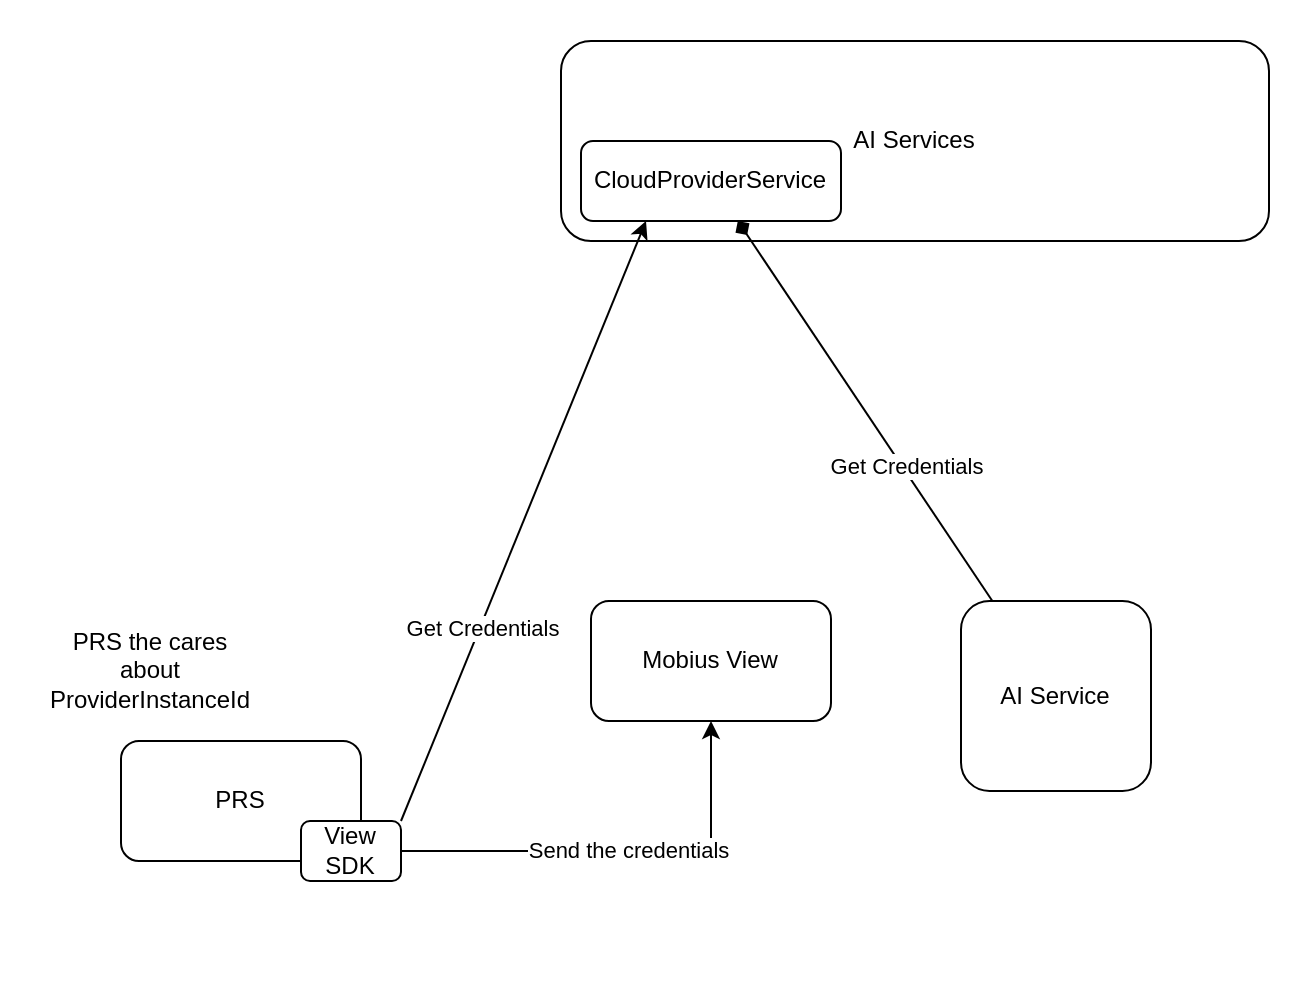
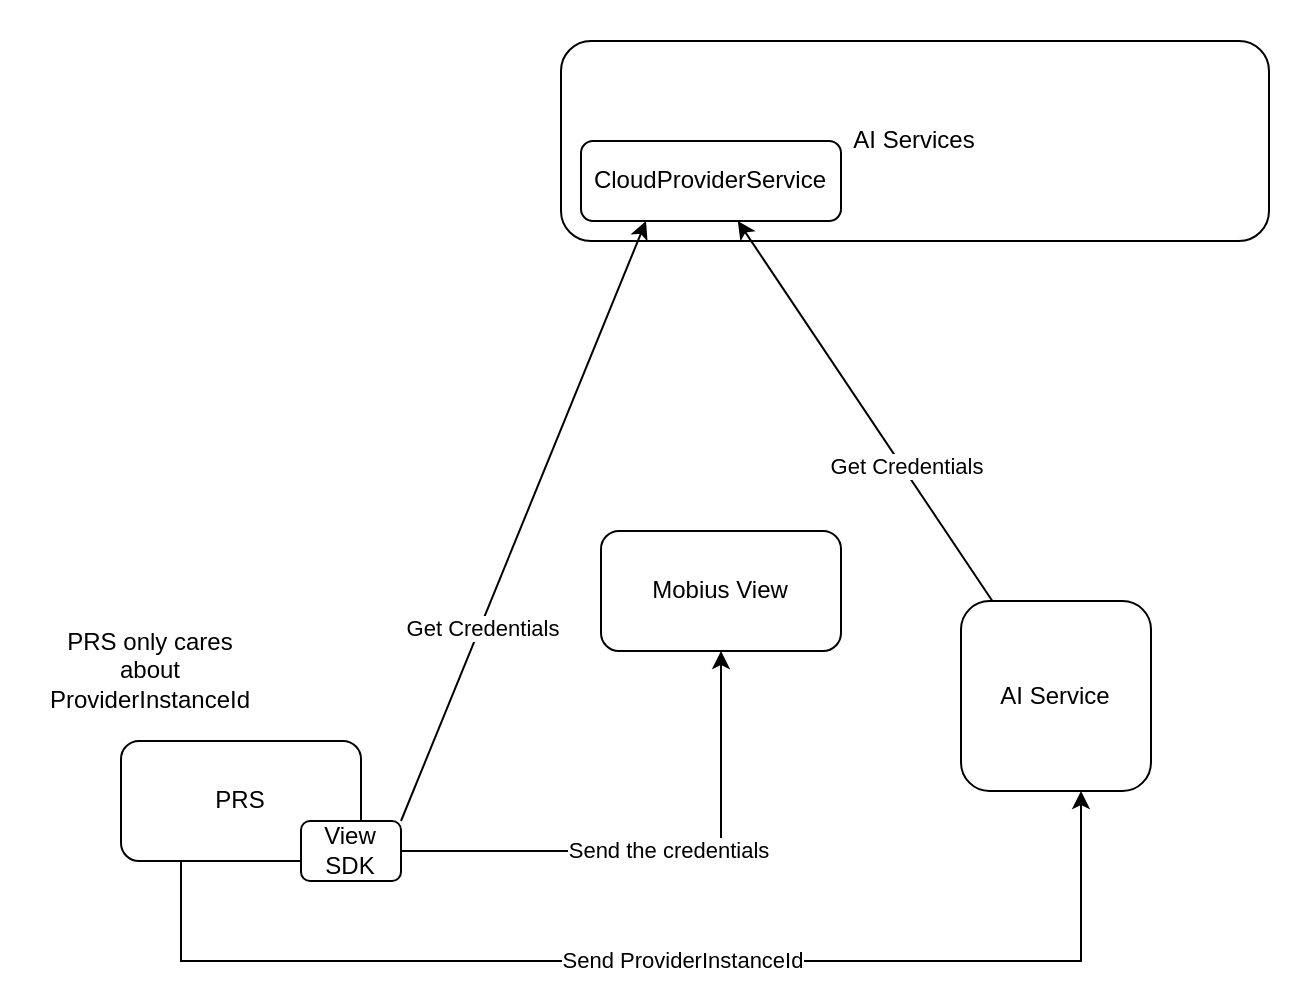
edge "AI Service" -> "CloudProviderService": arrowhead diamond -> classic
node "Mobius View": moved (711, 661) -> (721, 591)
node "PRS the cares about ProviderInstanceId": label "PRS the cares about ProviderInstanceId" -> "PRS only cares about ProviderInstanceId"
edge "PRS" -> "AI Service": added, label "Send ProviderInstanceId"
